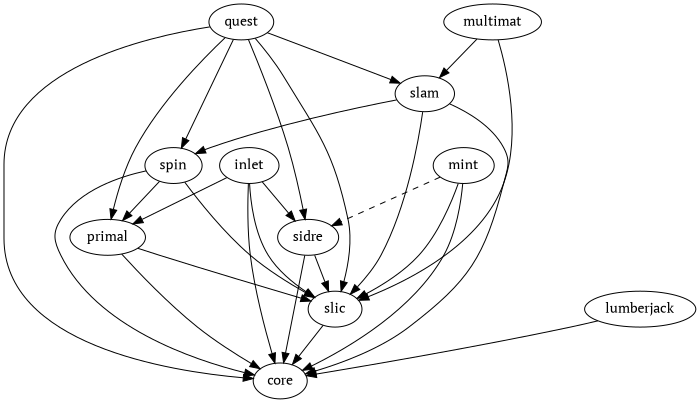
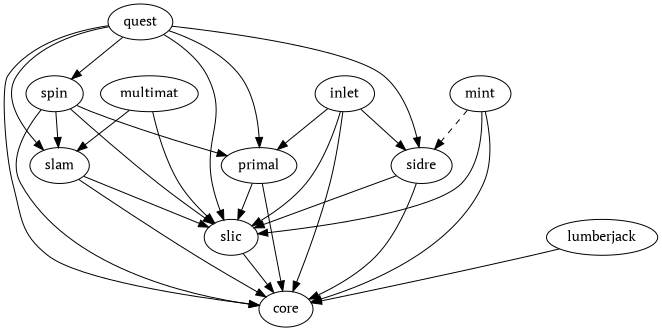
edge "slam" -> "spin": reversed
